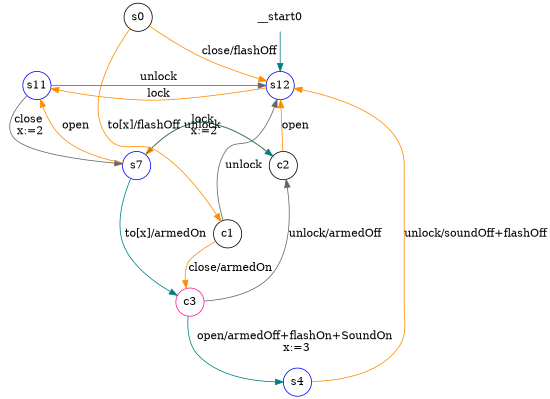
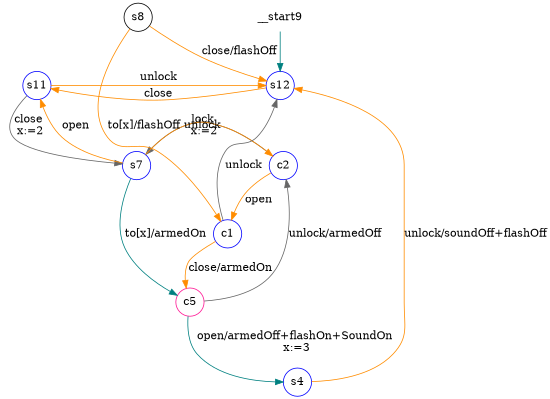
node "s0": label "s0" -> "s8"
node "__start0": label "__start0" -> "__start9"
edge "s11" -> "s12": color gray40 -> darkorange
edge "s12" -> "s11": label "lock" -> "close"
edge "s7" -> "c2": color teal -> darkorange
edge "c2" -> "s7": color darkorange -> gray40
edge "c2" -> "s12": now "c2" -> "c1"
node "c2": color black -> blue
node "c1": color black -> blue
node "c3": label "c3" -> "c5"
